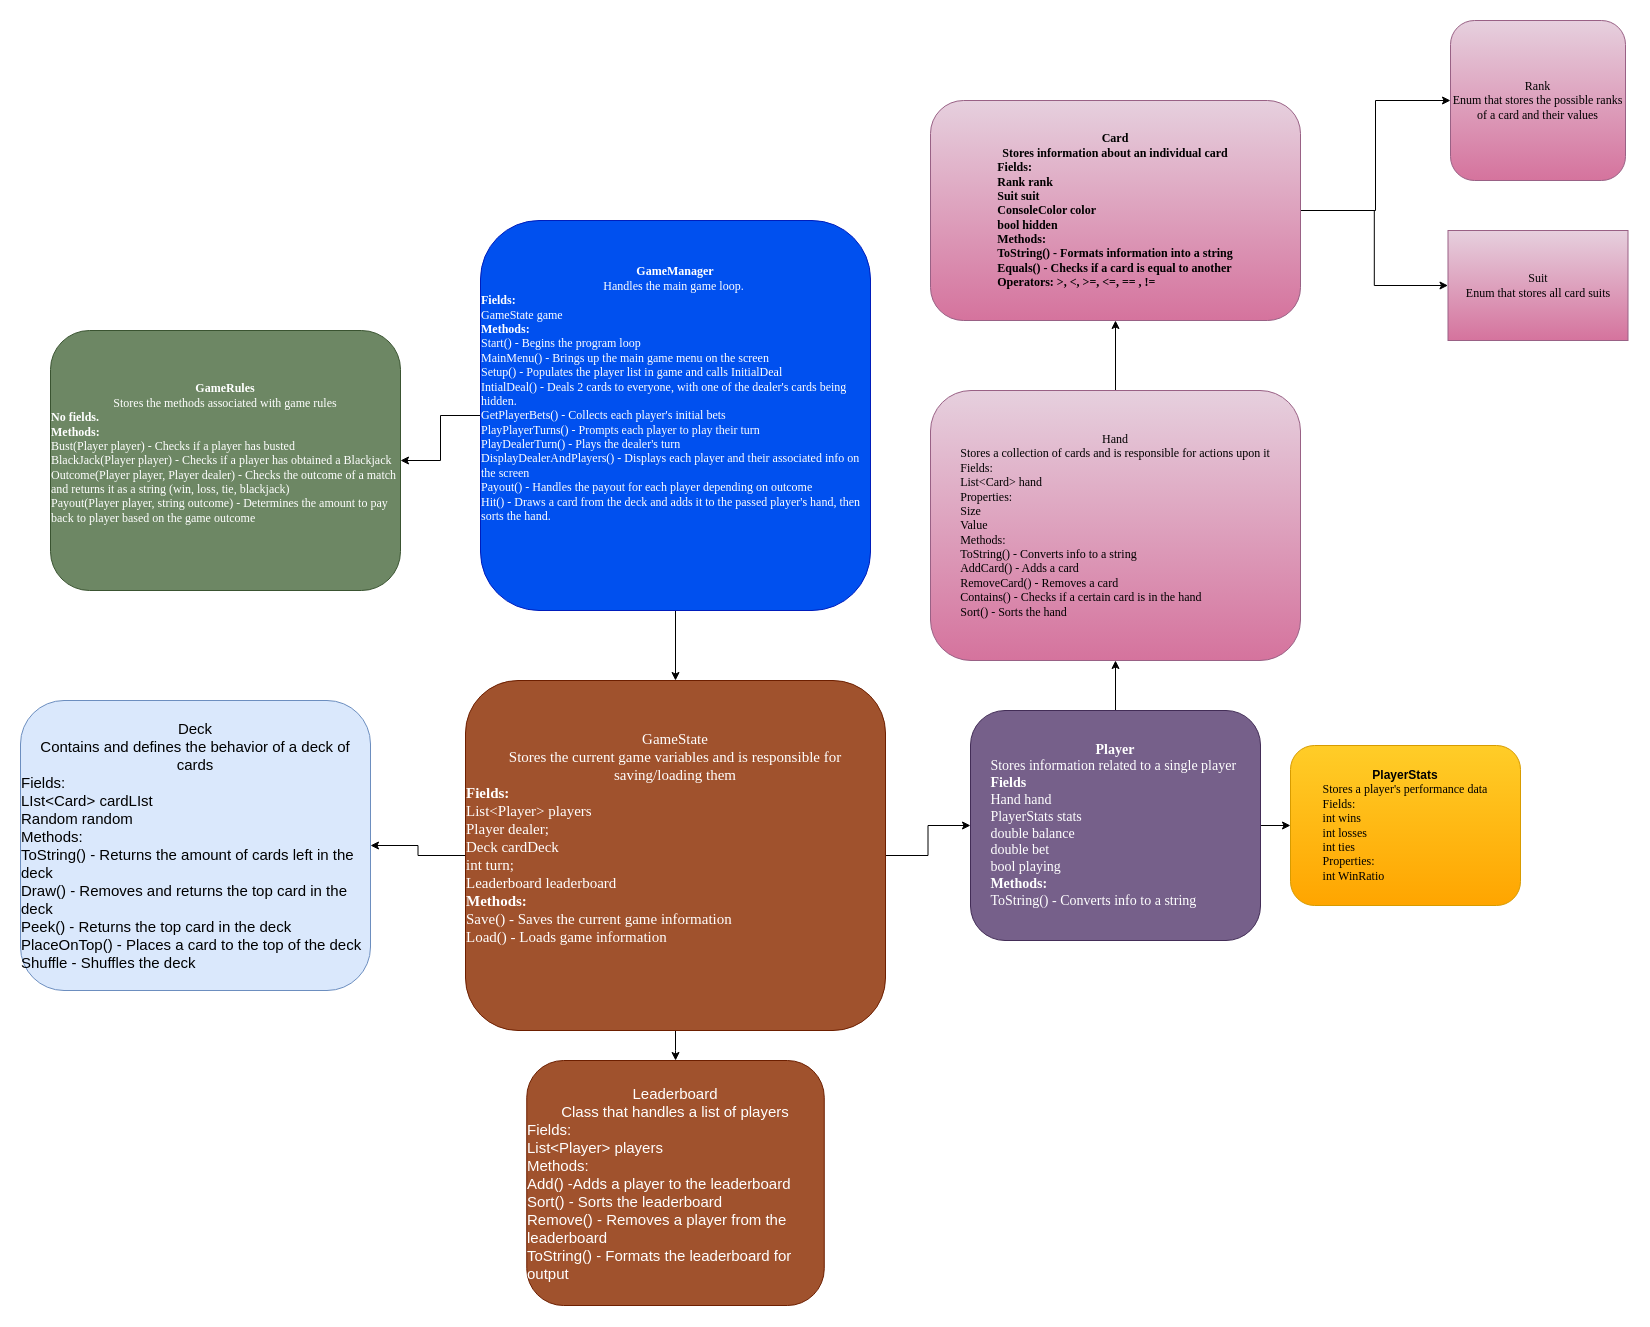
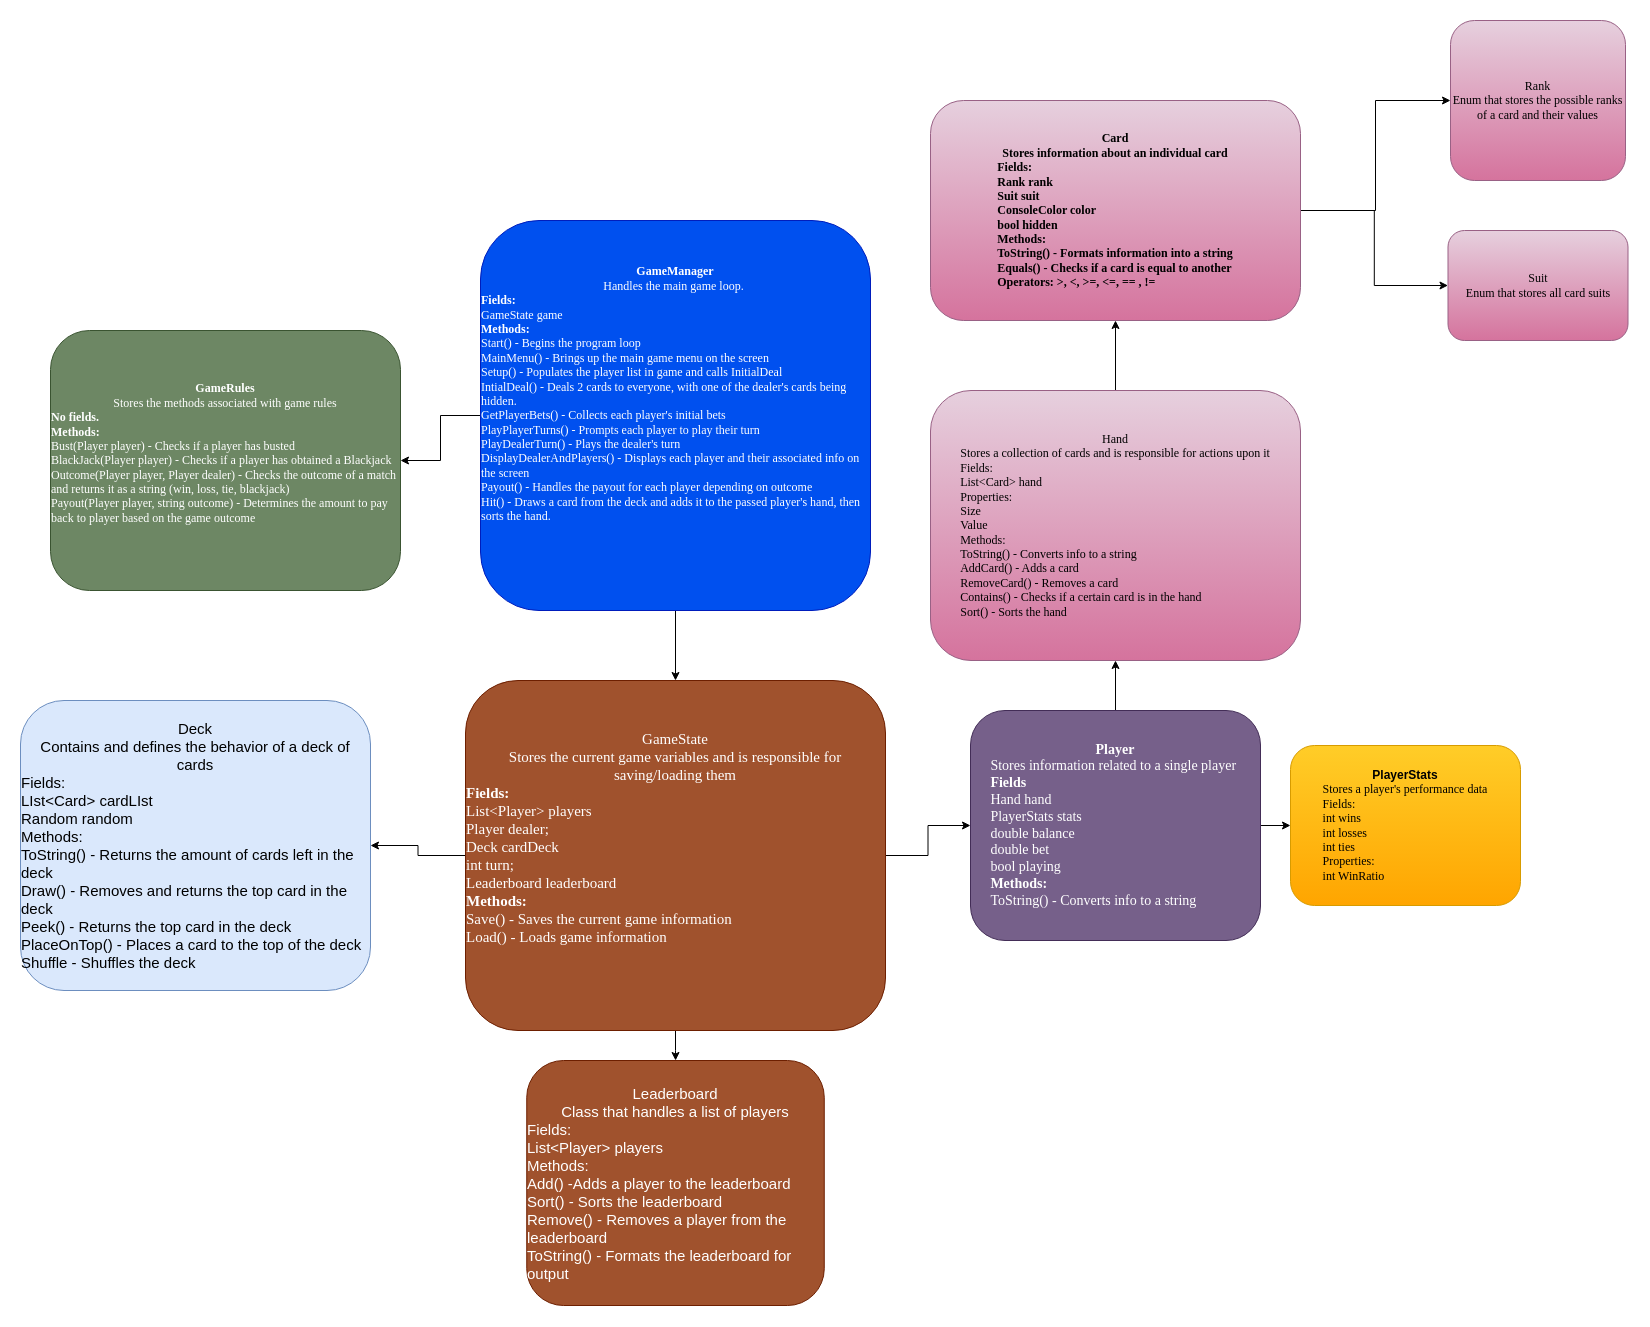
node "Suit Enum that stores all card suits": shape rectangle -> rounded rectangle
